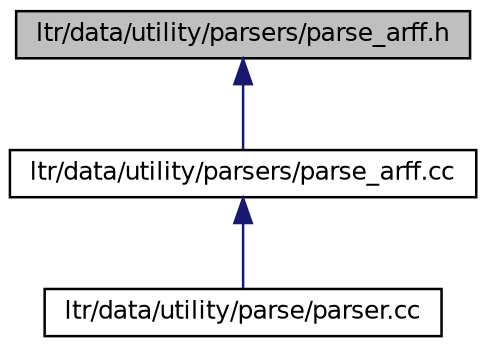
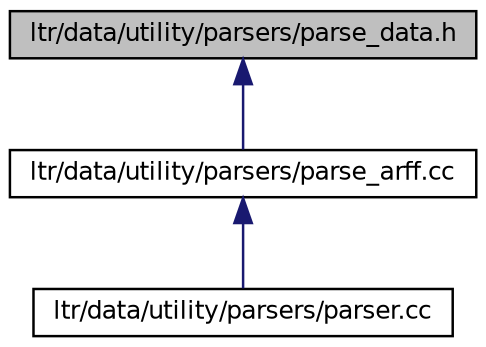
node "ltr/data/utility/parsers/parse_arff.h": label "ltr/data/utility/parsers/parse_arff.h" -> "ltr/data/utility/parsers/parse_data.h"
node "ltr/data/utility/parse/parser.cc": label "ltr/data/utility/parse/parser.cc" -> "ltr/data/utility/parsers/parser.cc"
